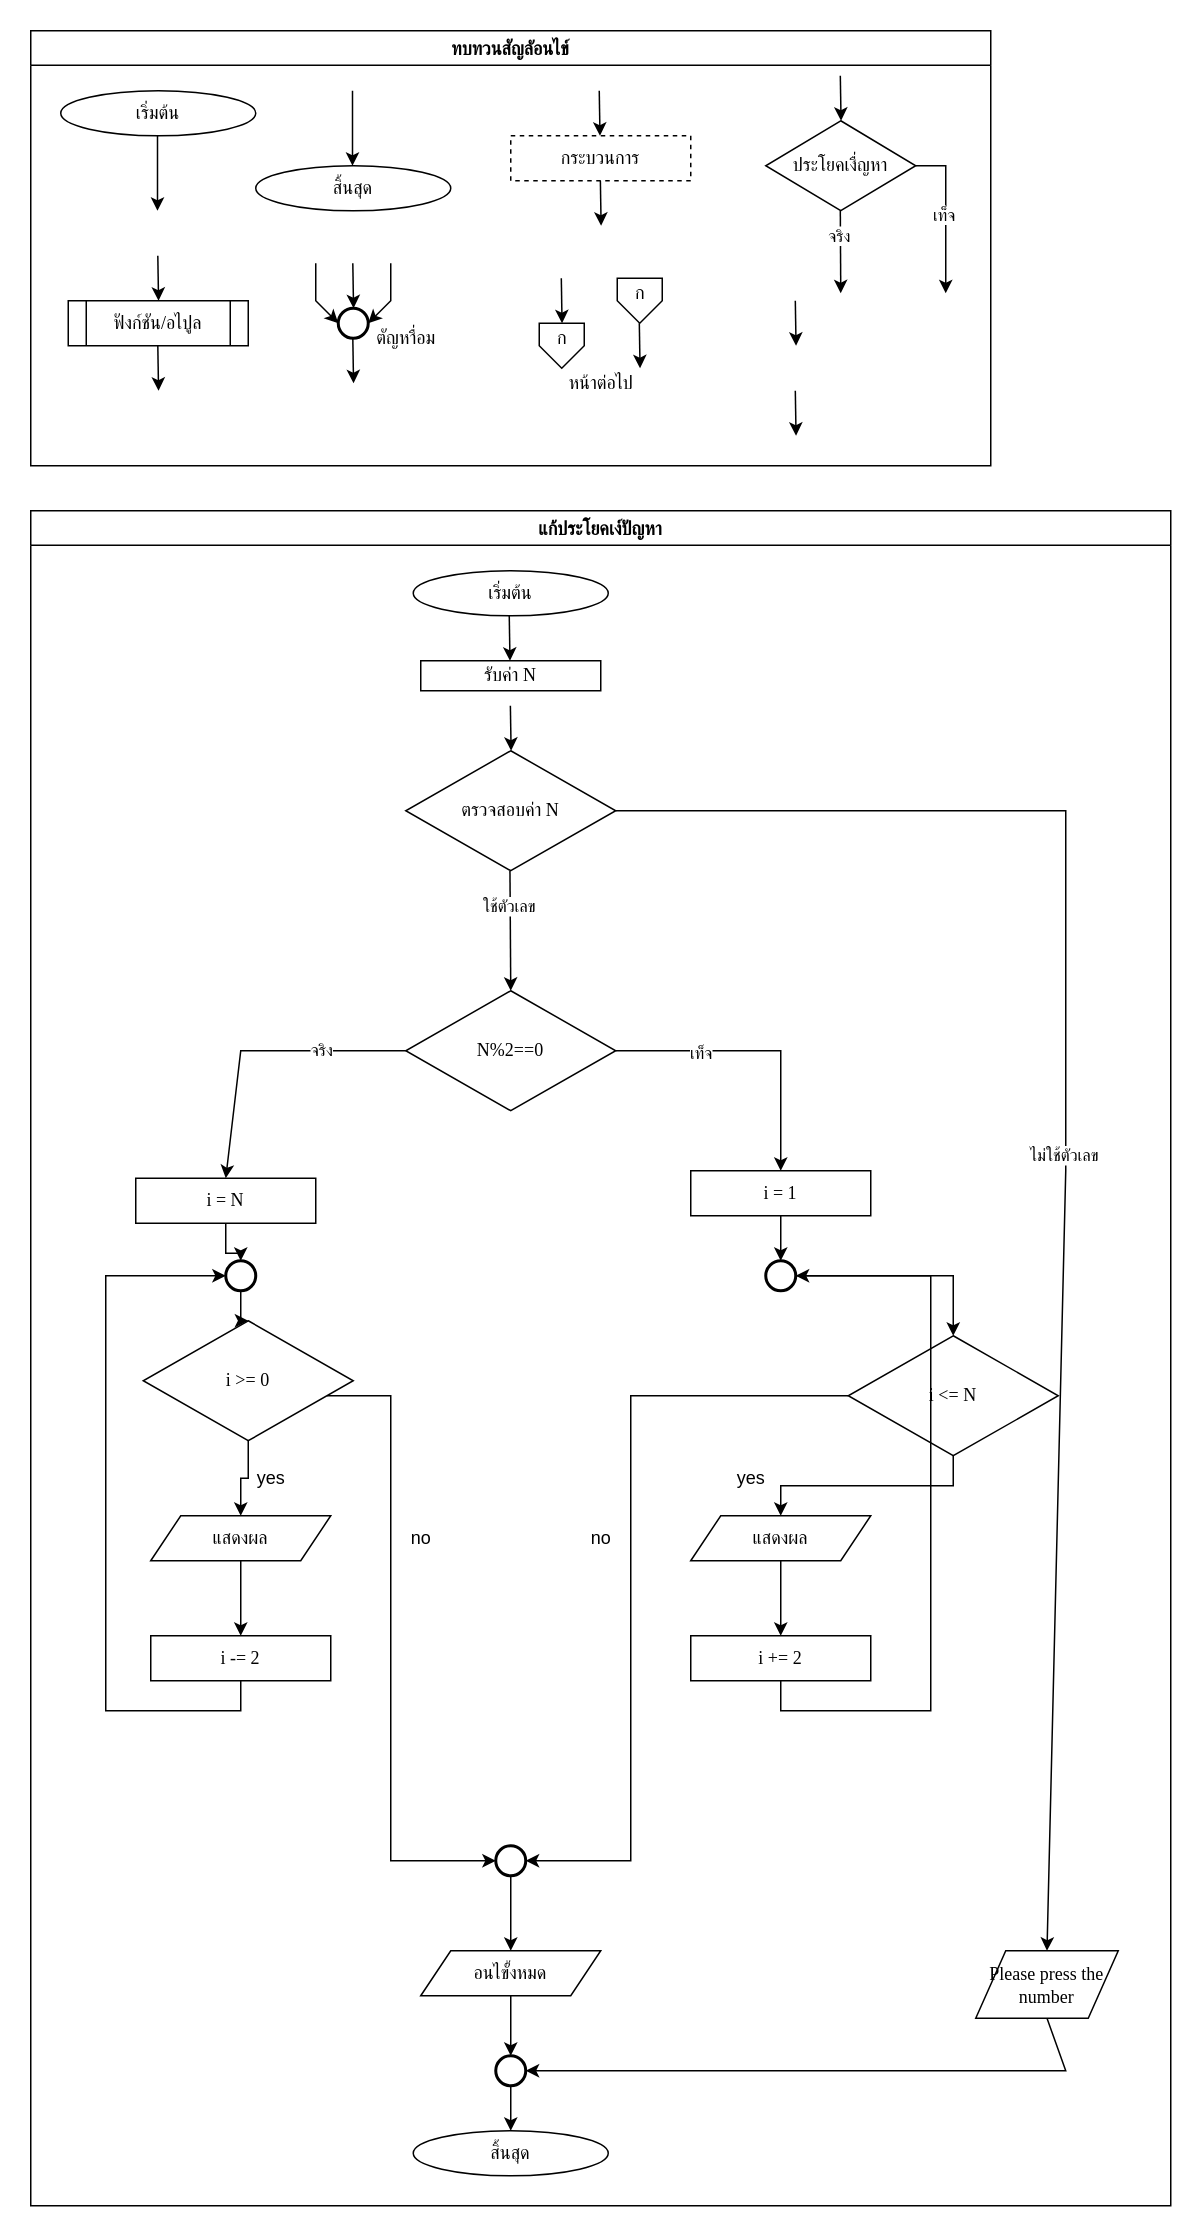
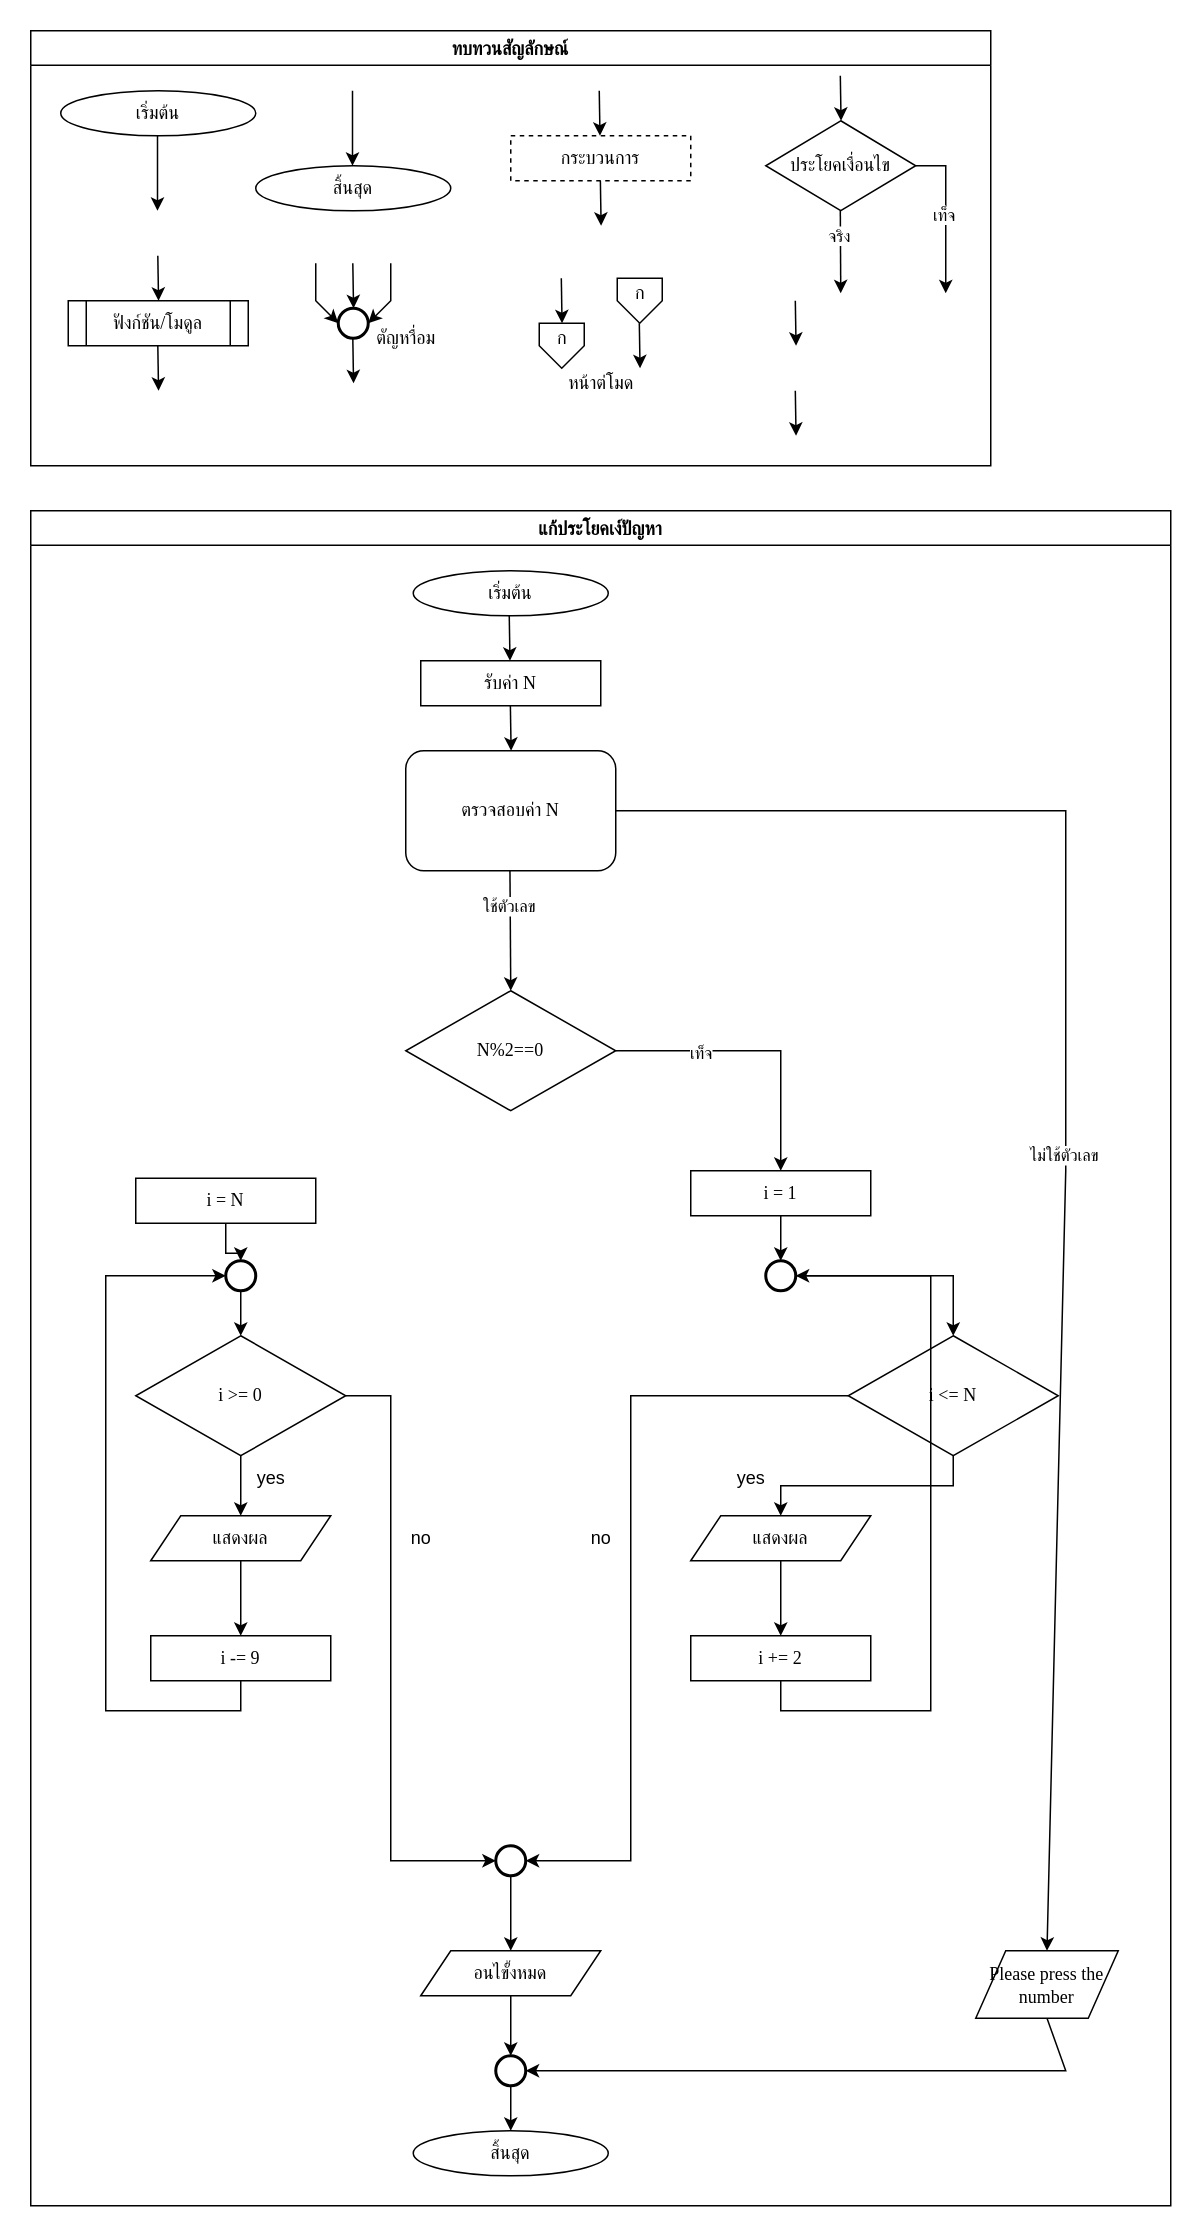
node "ทบทวนสัญลัอนไข์": label "ทบทวนสัญลัอนไข์" -> "ทบทวนสัญลักษณ์"
node "ประโยคเงื่ญหา": label "ประโยคเงื่ญหา" -> "ประโยคเงื่อนไข"
node "ฟังก์ชัน/อไปูล": label "ฟังก์ชัน/อไปูล" -> "ฟังก์ชัน/โมดูล"
node "หน้าต่อไป": label "หน้าต่อไป" -> "หน้าต่โมด"
node "รับค่า N": size 180x30 -> 180x45
node "ตรวจสอบค่า N": shape diamond -> rounded rectangle
edge "N%2==0" -> "i = N": removed, label "จริง"
node "i >= 0": moved (248, 1381) -> (241, 1396)
node "i -= 2": label "i -= 2" -> "i -= 9"
